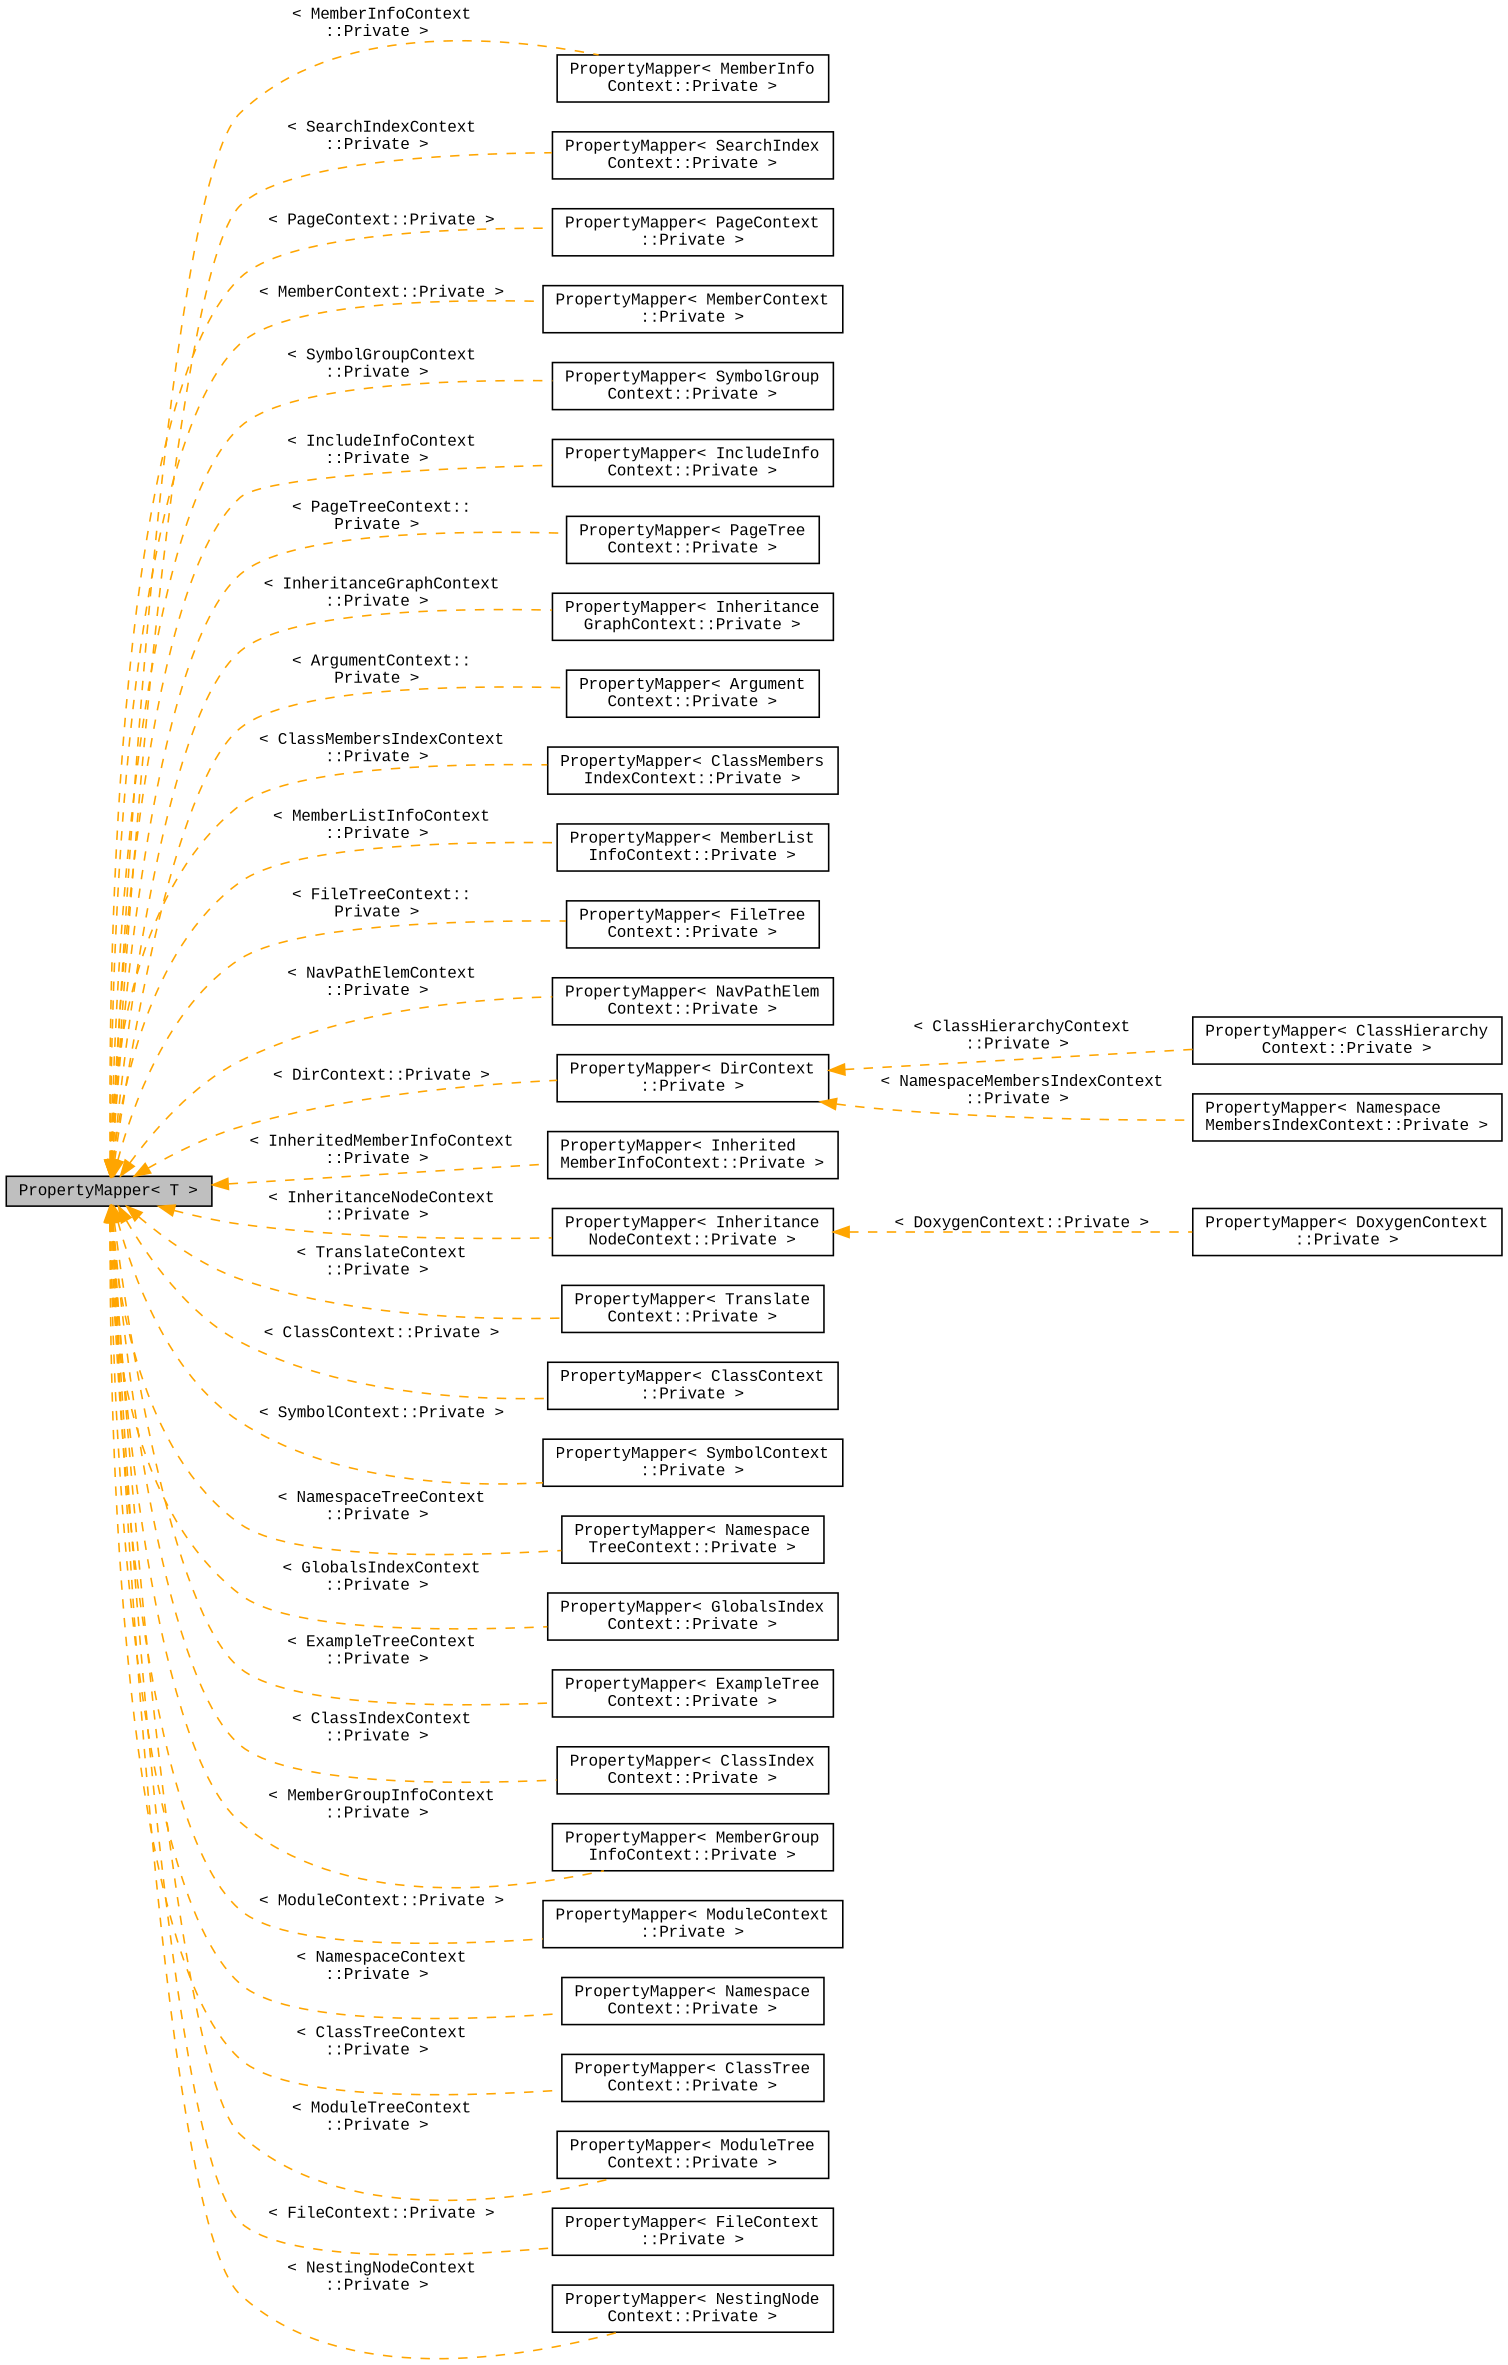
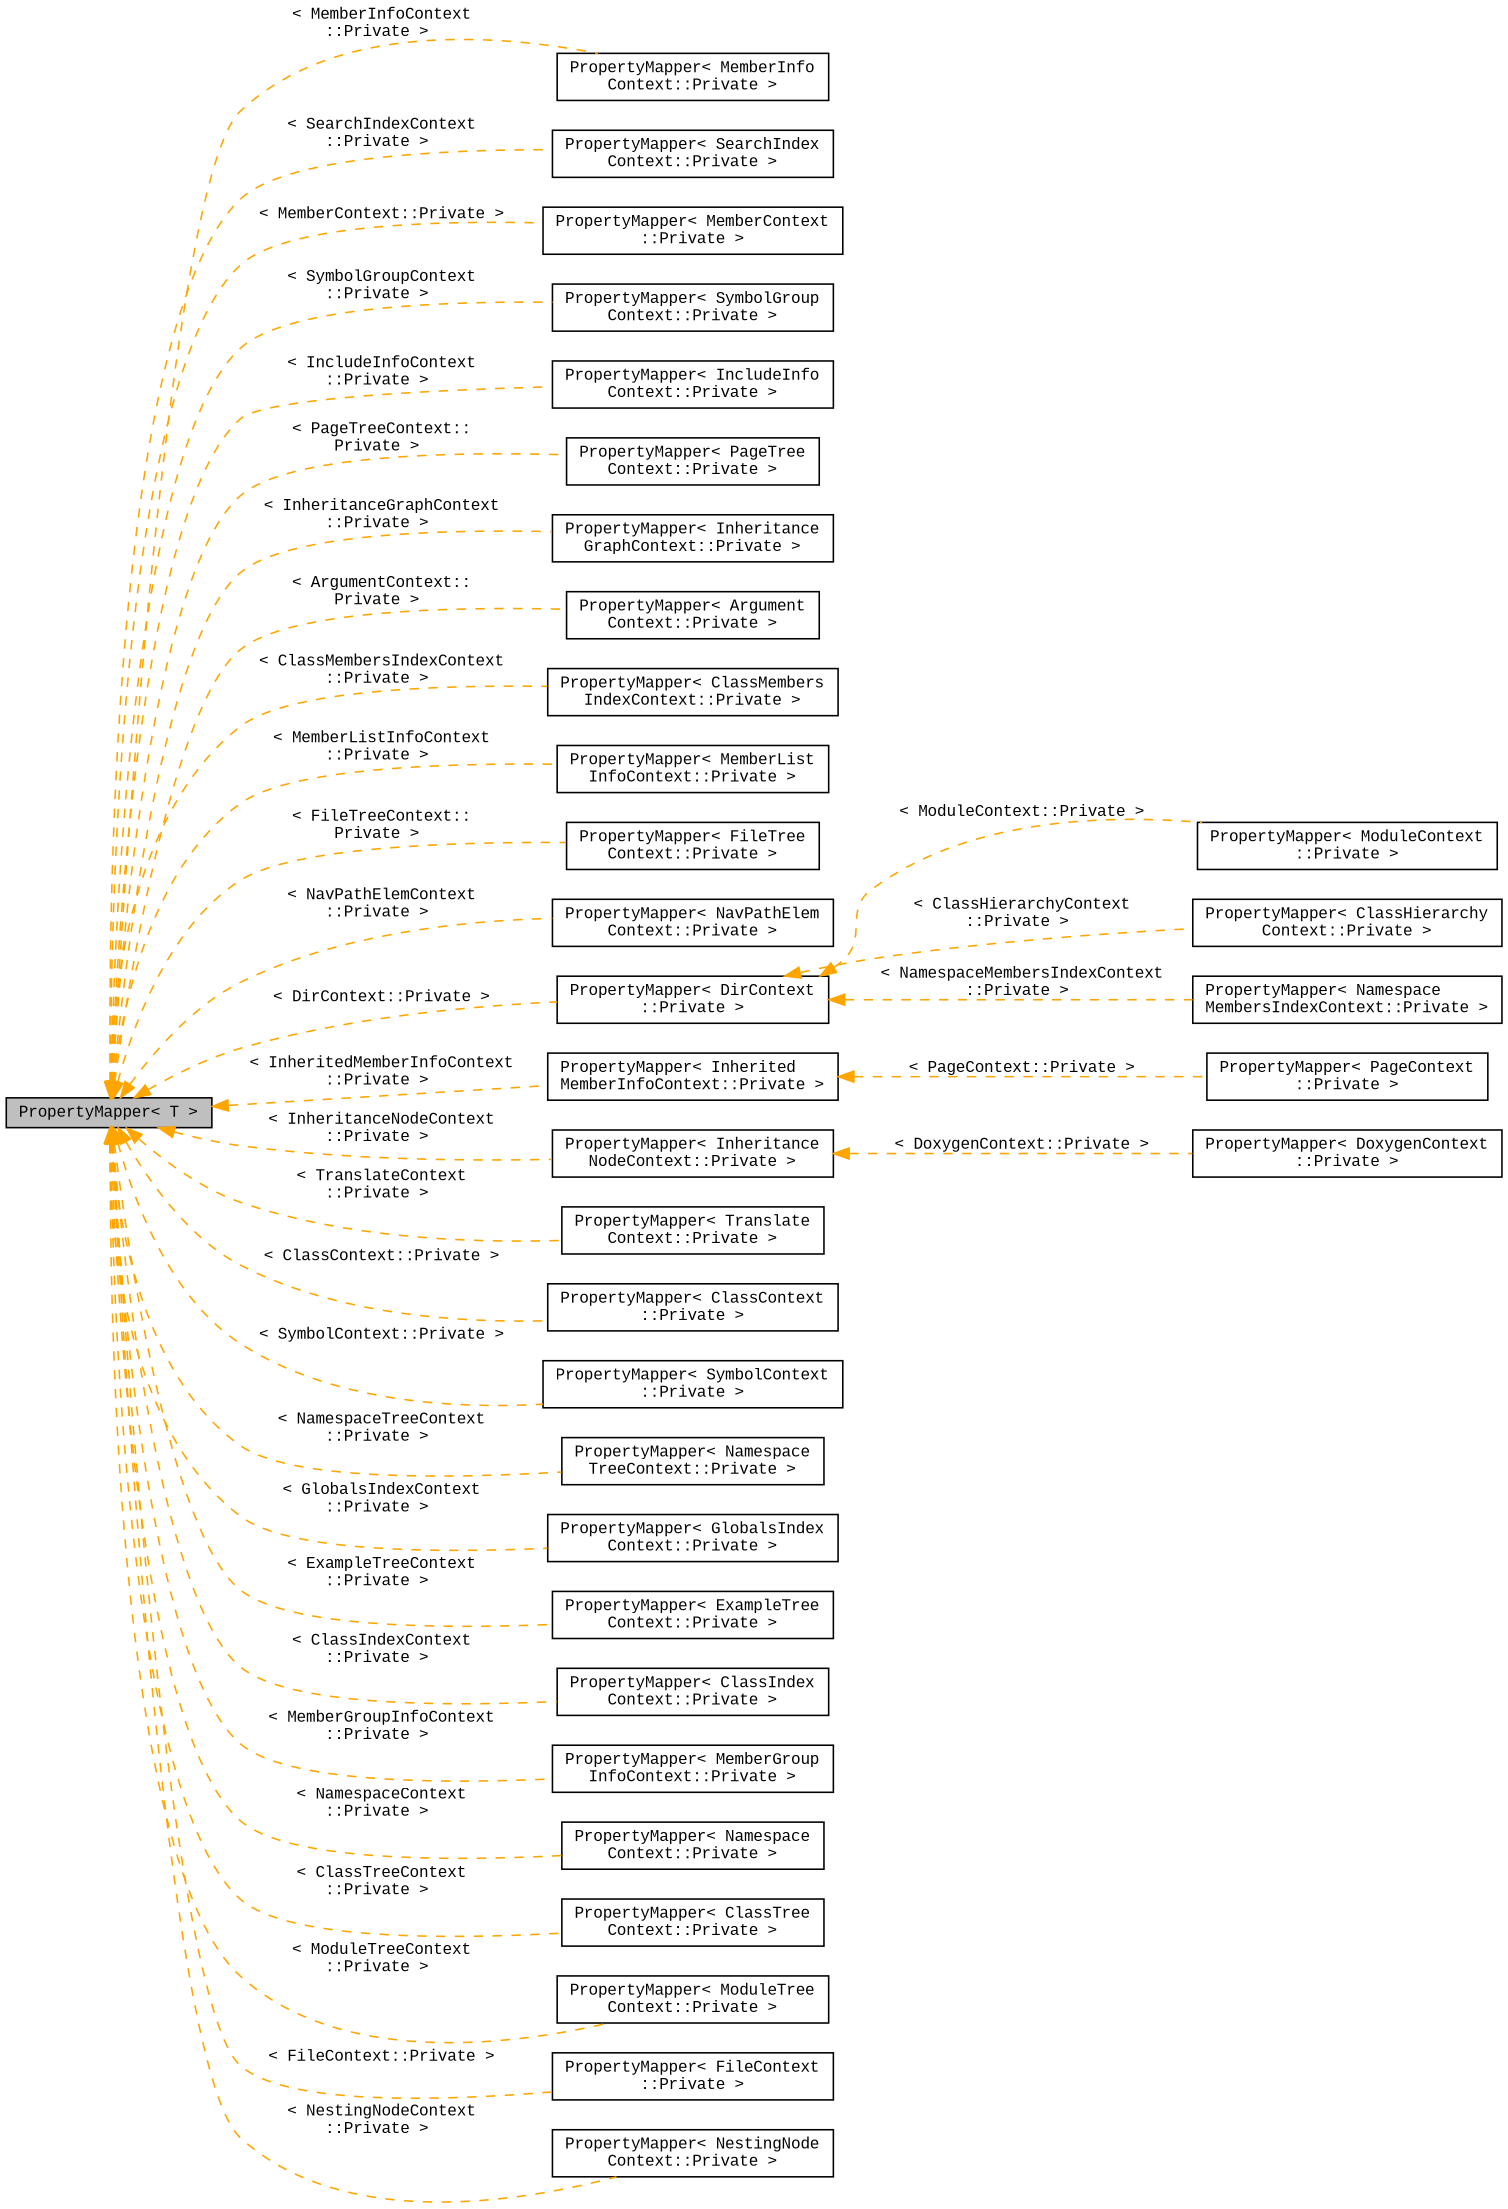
edge "PropertyMapper< PageContext ::Private >" -> "PropertyMapper< T >": now "PropertyMapper< PageContext ::Private >" -> "PropertyMapper< Inherited MemberInfoContext::Private >"
edge "PropertyMapper< ModuleContext ::Private >" -> "PropertyMapper< T >": now "PropertyMapper< ModuleContext ::Private >" -> "PropertyMapper< DirContext ::Private >"
